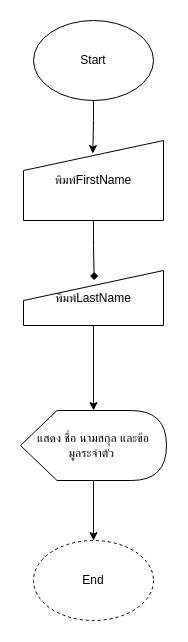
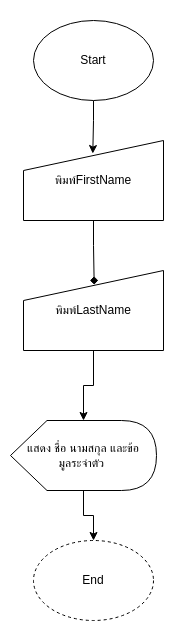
node "พิมพ์LastName": size 140x55 -> 140x80
node "แสดง ชื่อ นามสกุล และข้อ มูลระจำตัว": moved (94, 446) -> (84, 456)
